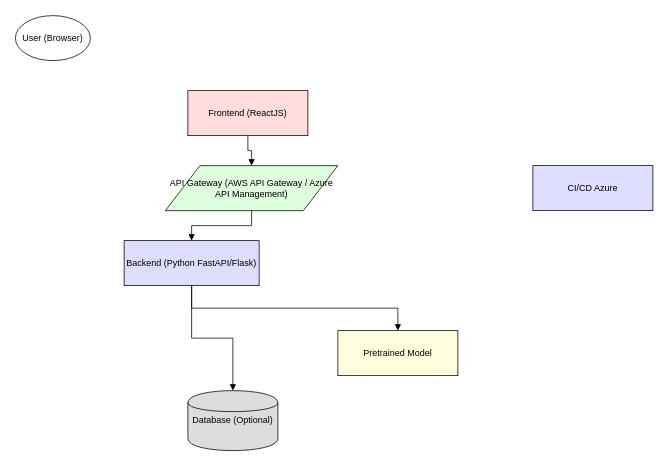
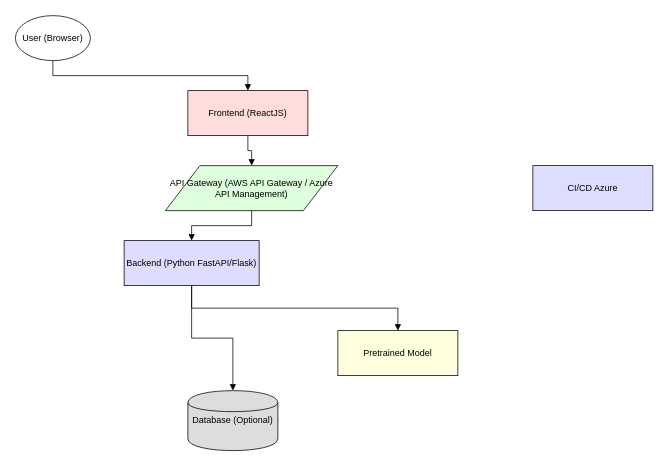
edge "User (Browser)" -> "Frontend (ReactJS)": added
